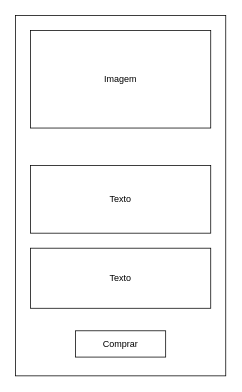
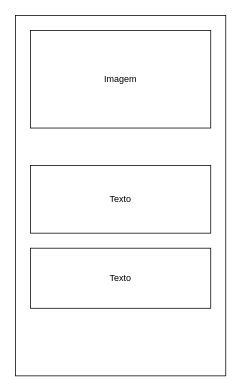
node "Comprar": removed
